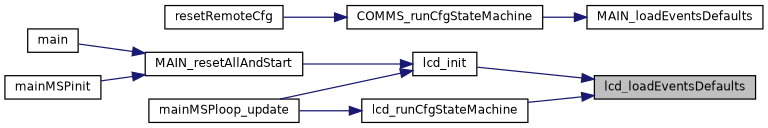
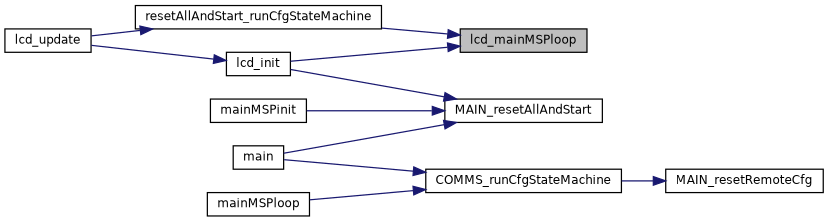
node "resetRemoteCfg": label "resetRemoteCfg" -> "mainMSPloop"
node "MAIN_loadEventsDefaults": label "MAIN_loadEventsDefaults" -> "MAIN_resetRemoteCfg"
edge "MAIN_resetAllAndStart" -> "lcd_init": reversed
node "lcd_loadEventsDefaults": label "lcd_loadEventsDefaults" -> "lcd_mainMSPloop"
node "mainMSPloop_update": label "mainMSPloop_update" -> "lcd_update"
node "lcd_runCfgStateMachine": label "lcd_runCfgStateMachine" -> "resetAllAndStart_runCfgStateMachine"
edge "main" -> "COMMS_runCfgStateMachine": added
